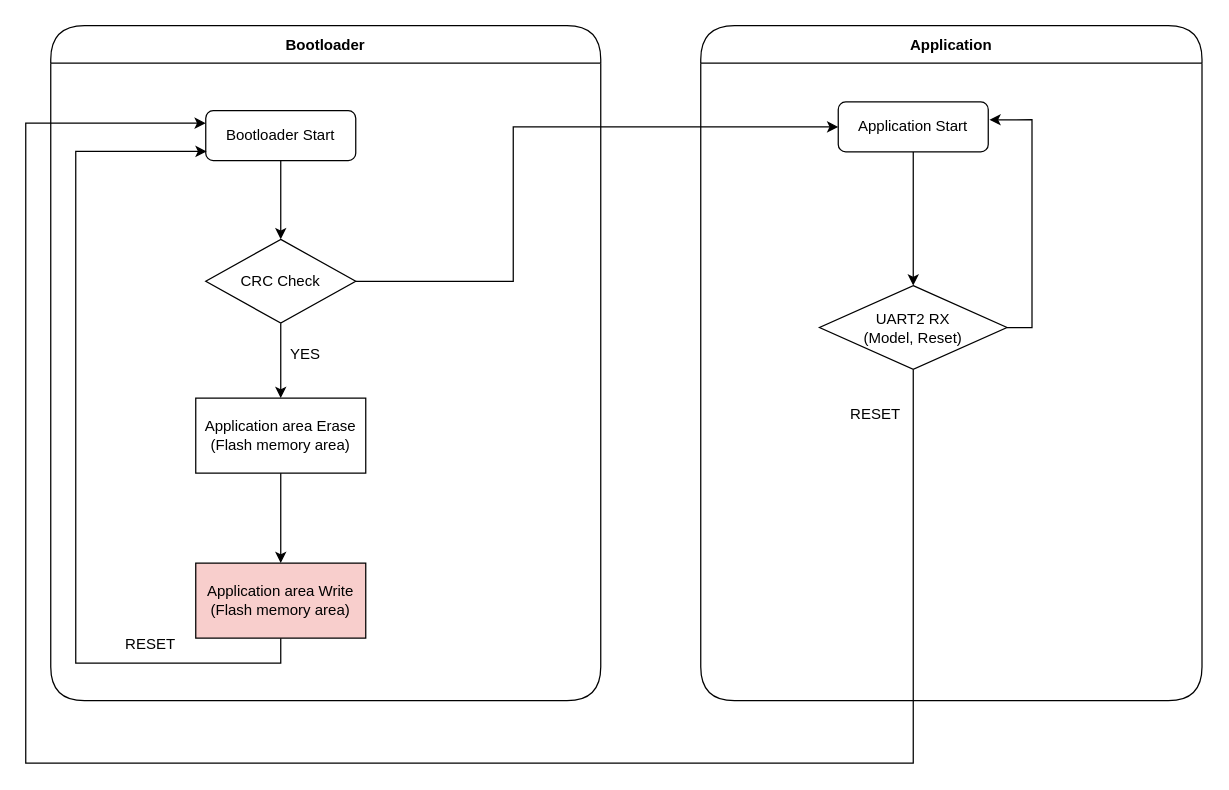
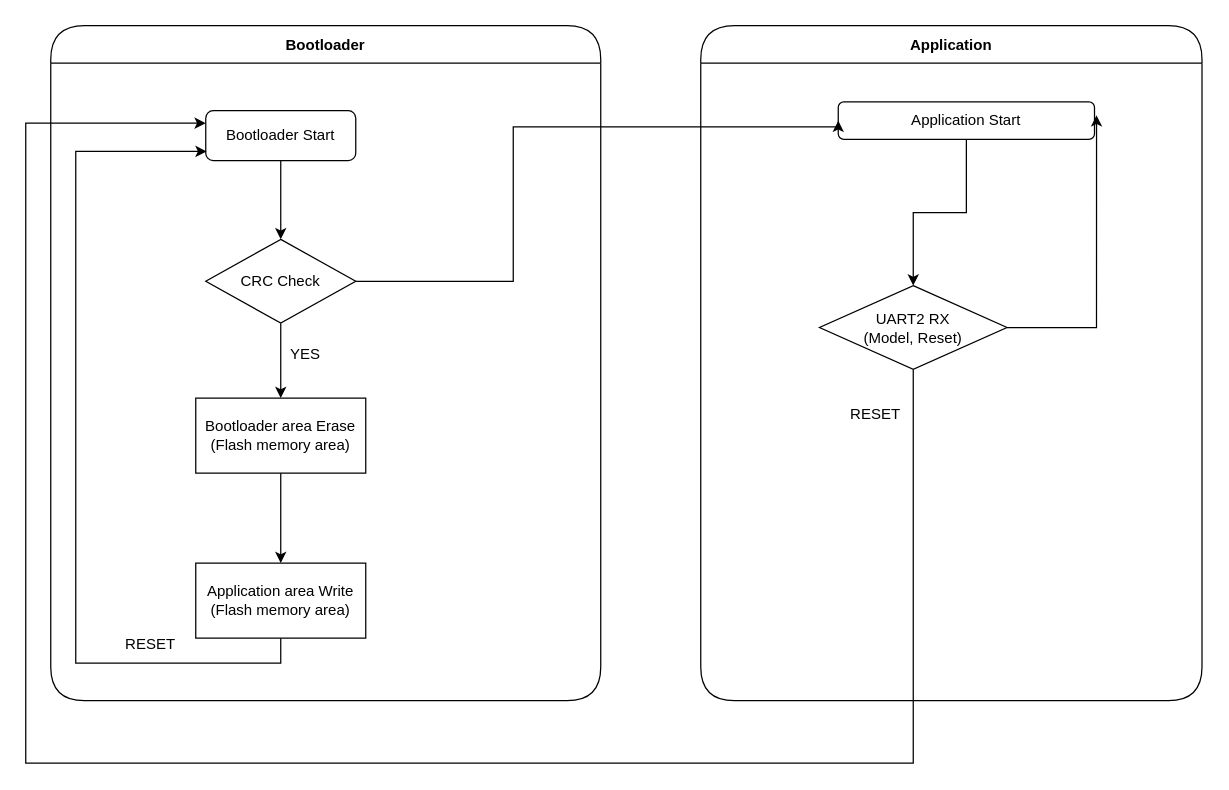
node "Application Start": size 150x50 -> 256x38
node "Application area Erase (Flash memory area)": label "Application area Erase (Flash memory area)" -> "Bootloader area Erase (Flash memory area)"
node "Application area Write (Flash memory area)": fillcolor #f8cecc -> #ffffff
